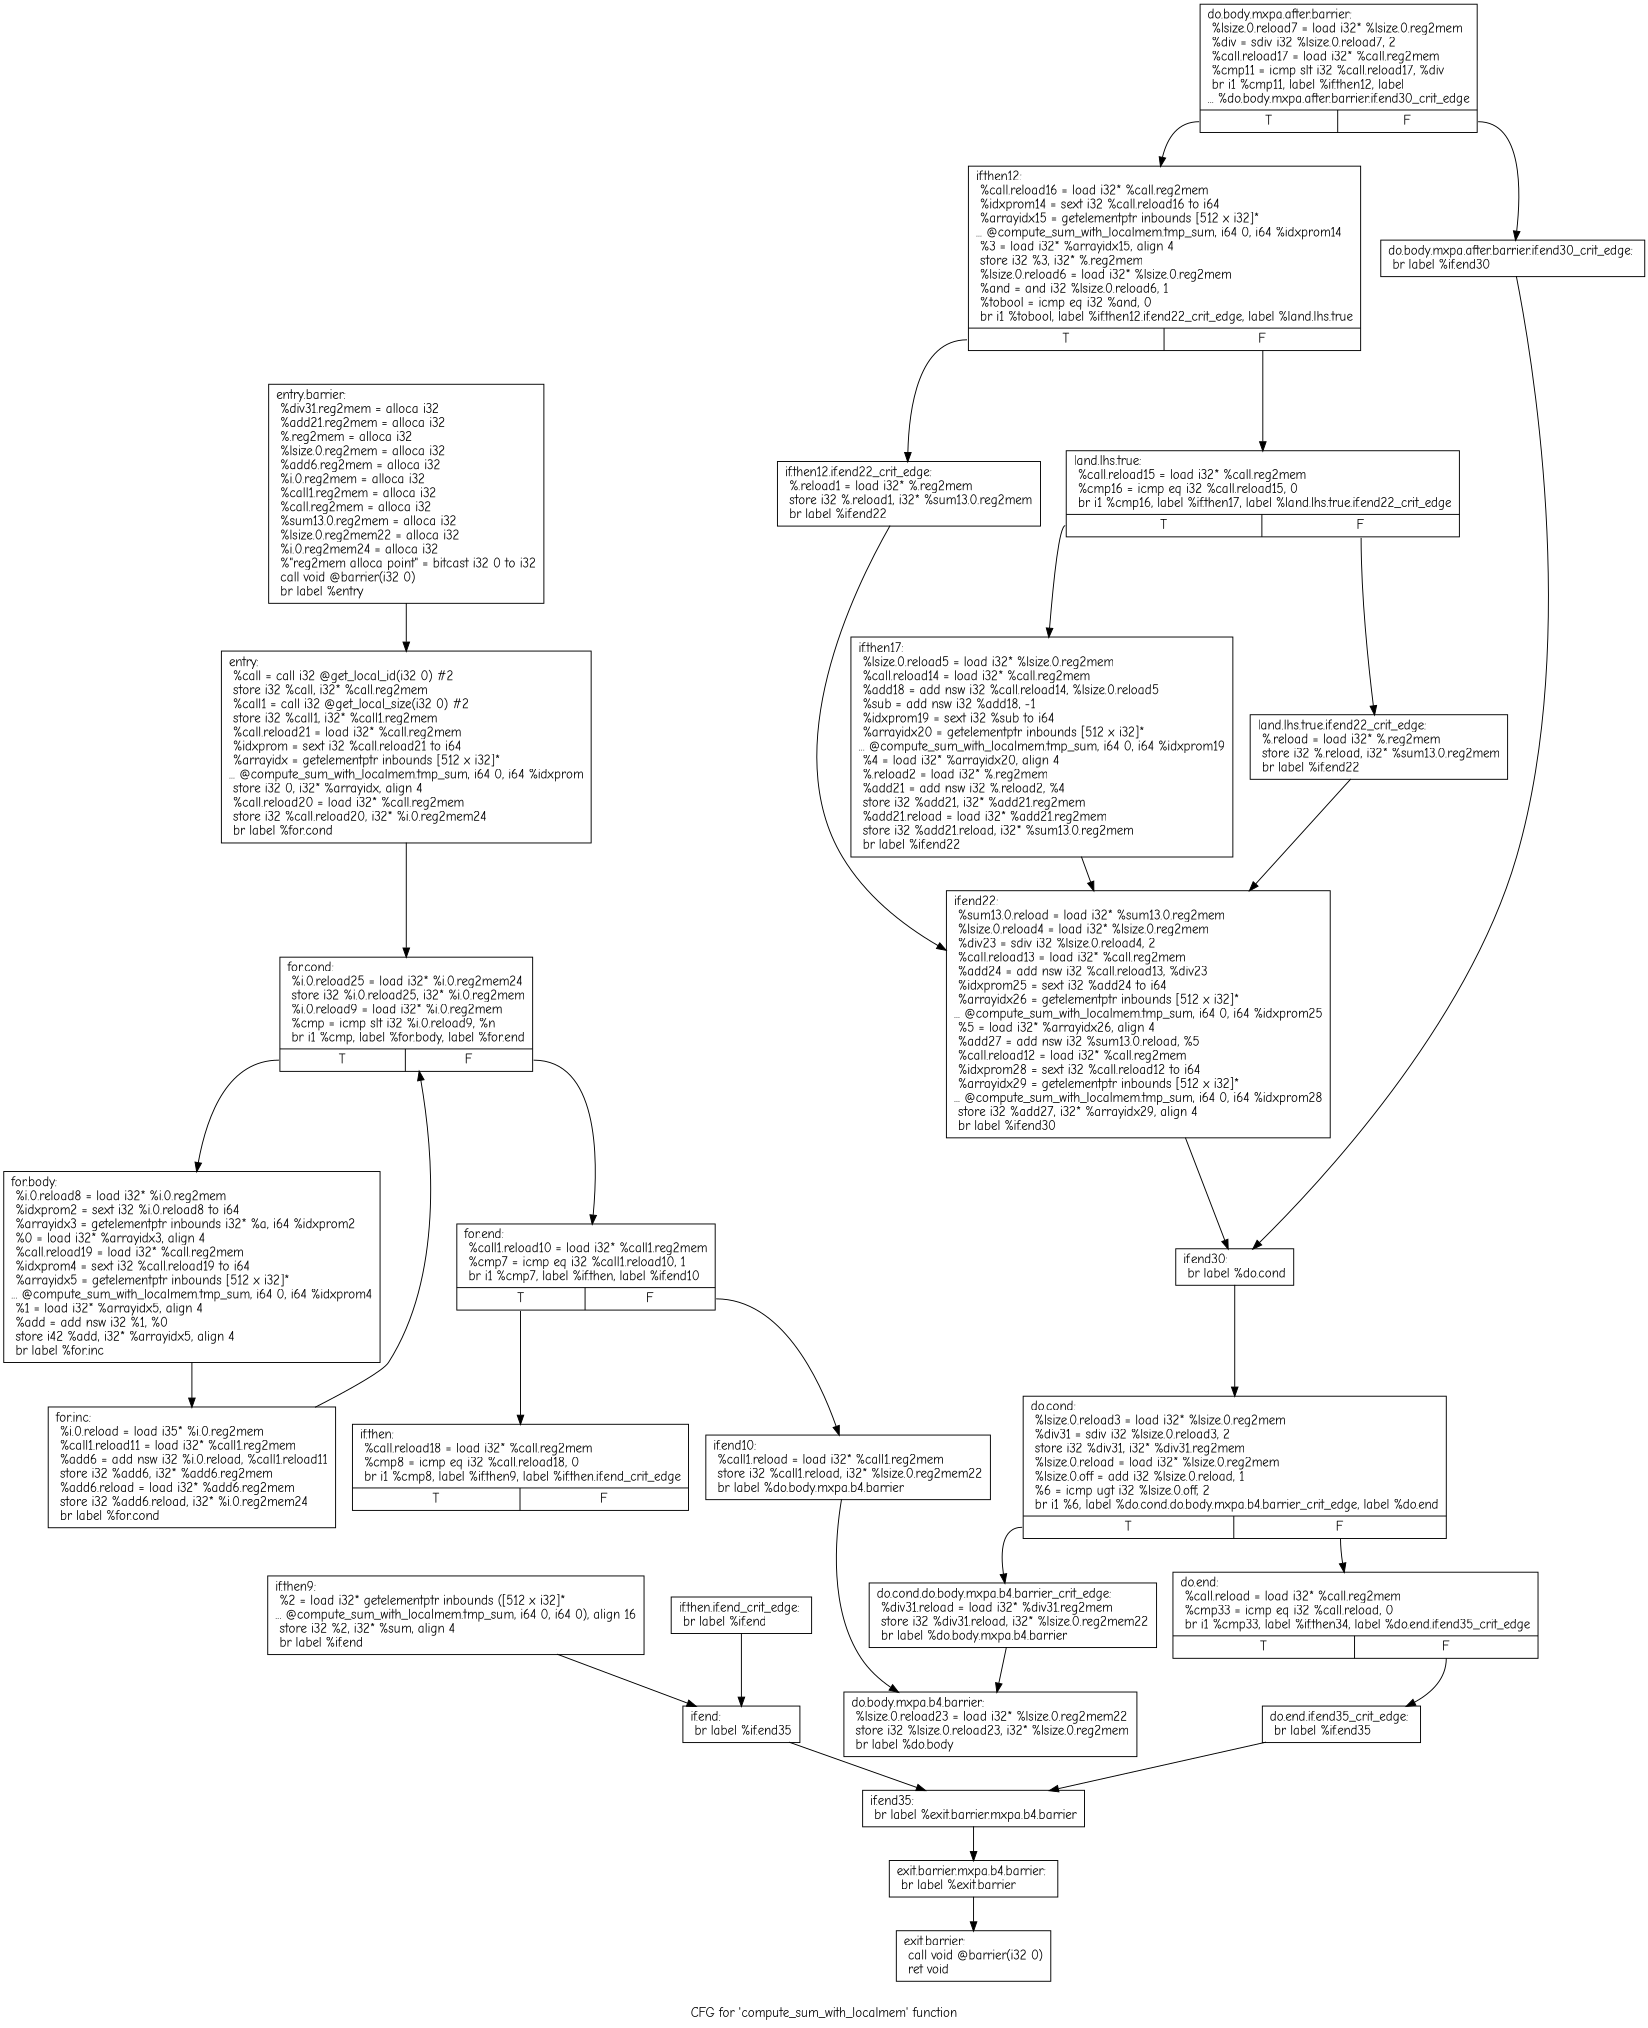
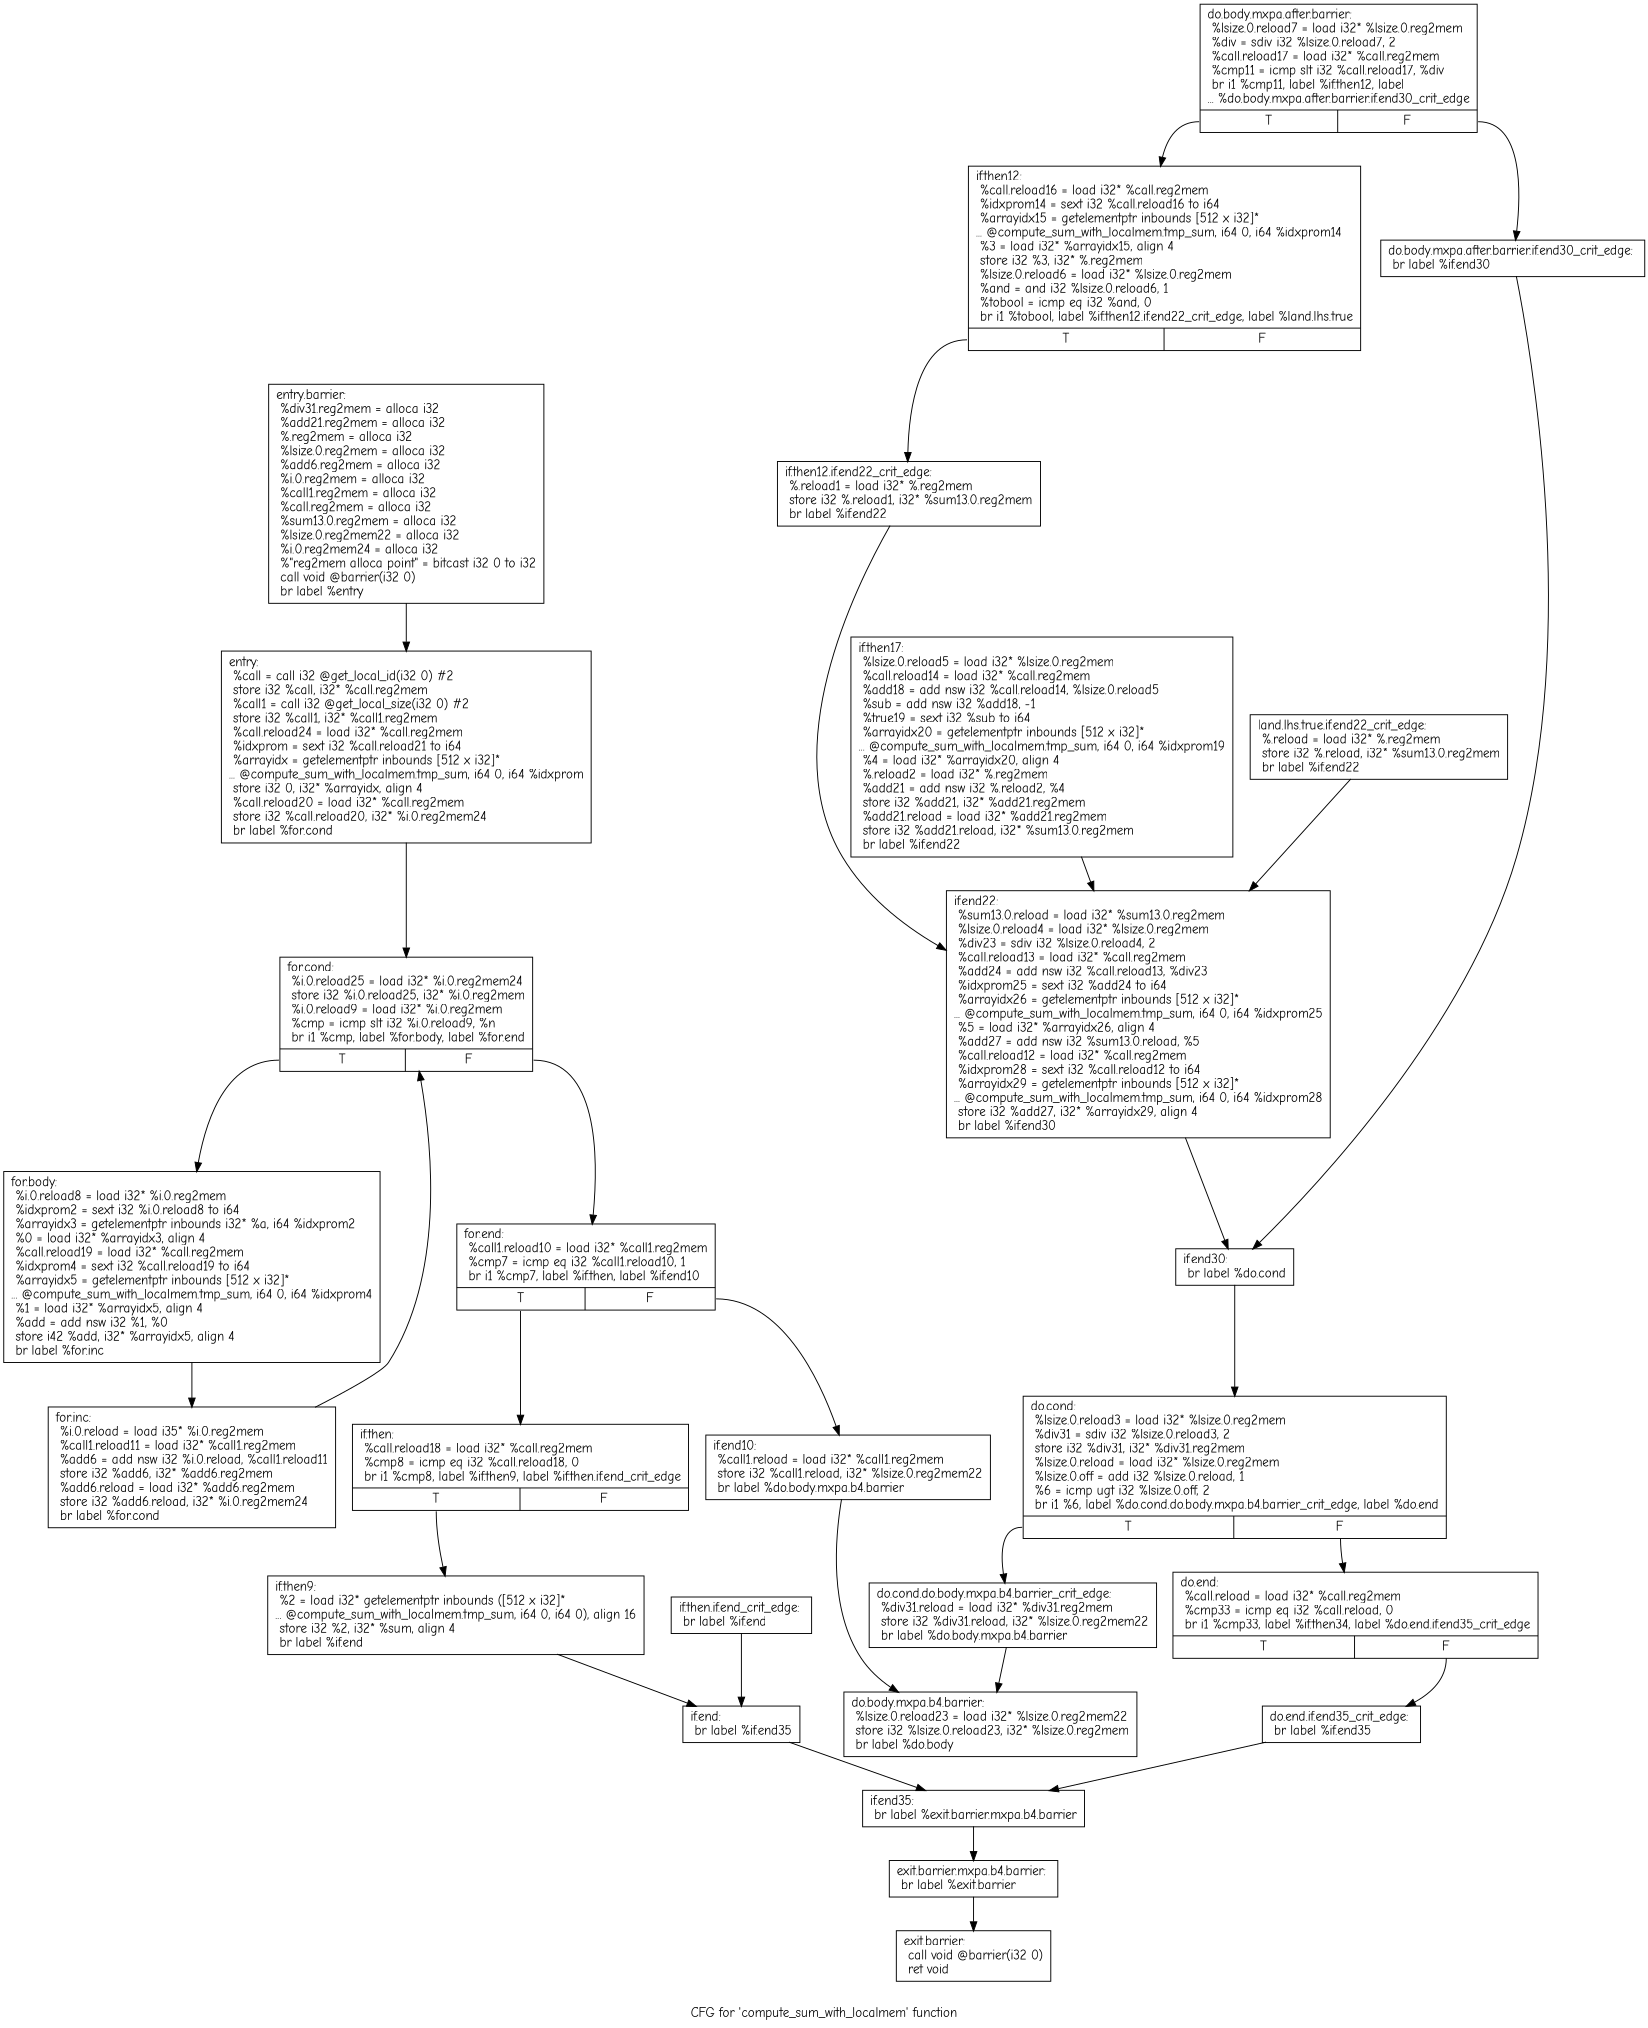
node "land.lhs.true:": removed
node "if.then17:": text "%idxprom19 = sext i32 %sub to i64" -> "%true19 = sext i32 %sub to i64"
node "entry:": text "%call.reload21 = load i32* %call.reg2mem" -> "%call.reload24 = load i32* %call.reg2mem"
edge "if.then:" -> "if.then9:": added
